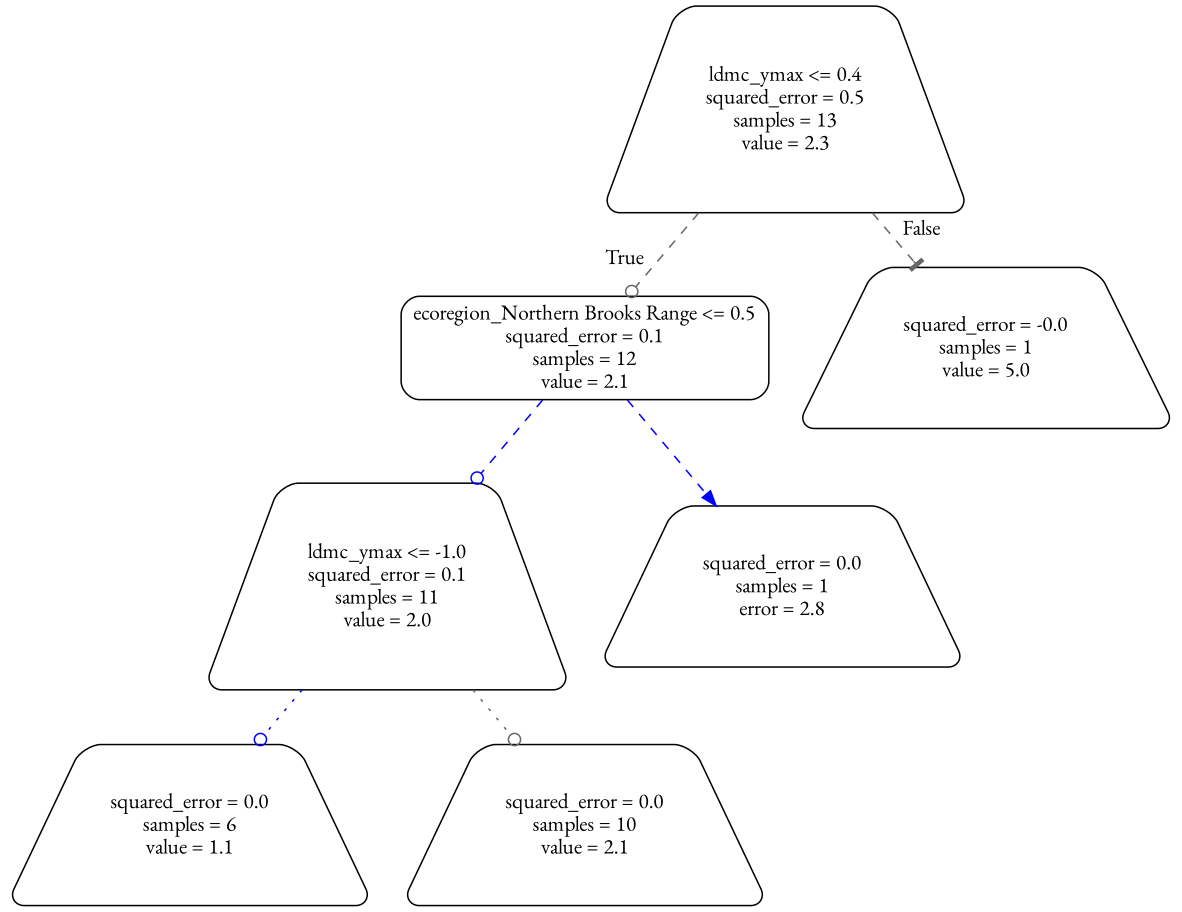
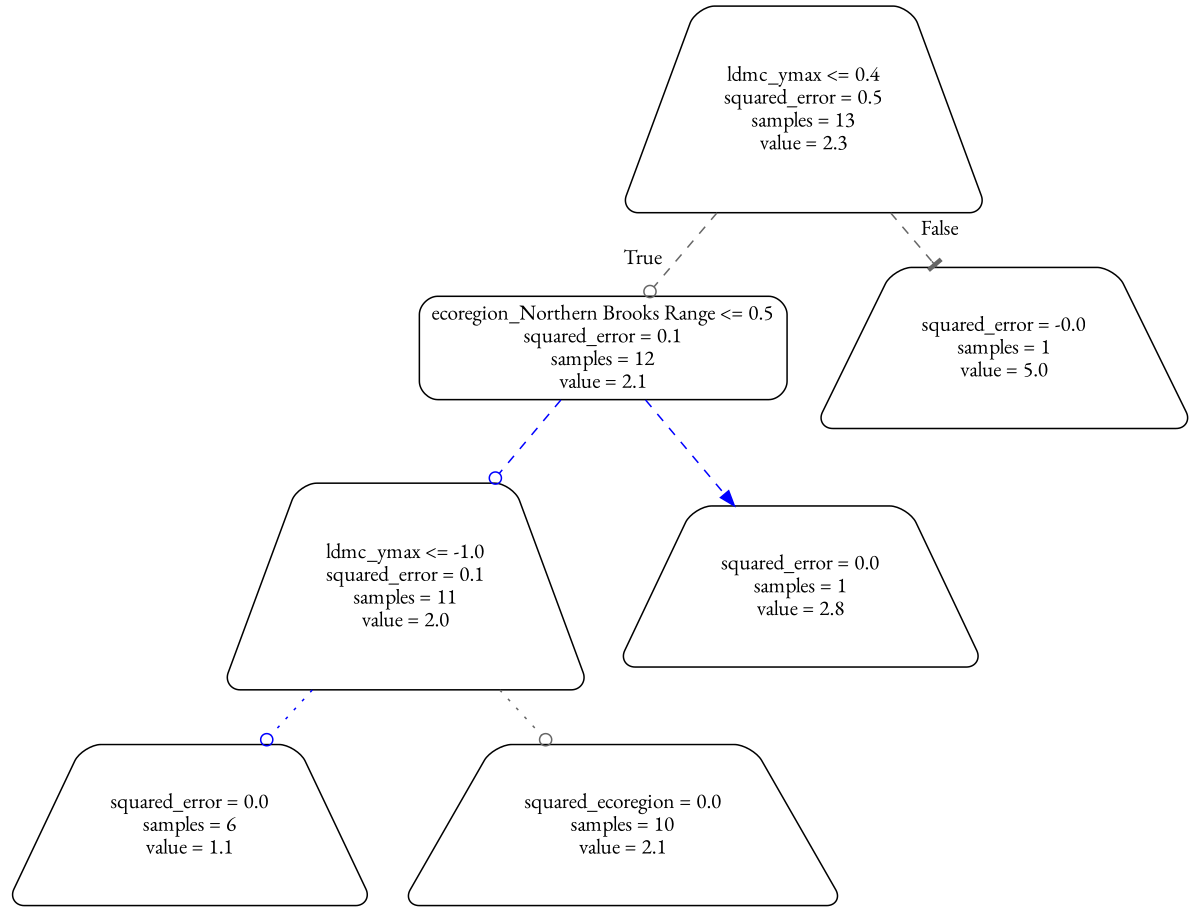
node "squared_error = 0.0 samples = 1 error = 2.8": label "squared_error = 0.0 samples = 1 error = 2.8" -> "squared_error = 0.0 samples = 1 value = 2.8"
node "squared_error = 0.0 samples = 10 value = 2.1": label "squared_error = 0.0 samples = 10 value = 2.1" -> "squared_ecoregion = 0.0 samples = 10 value = 2.1"
